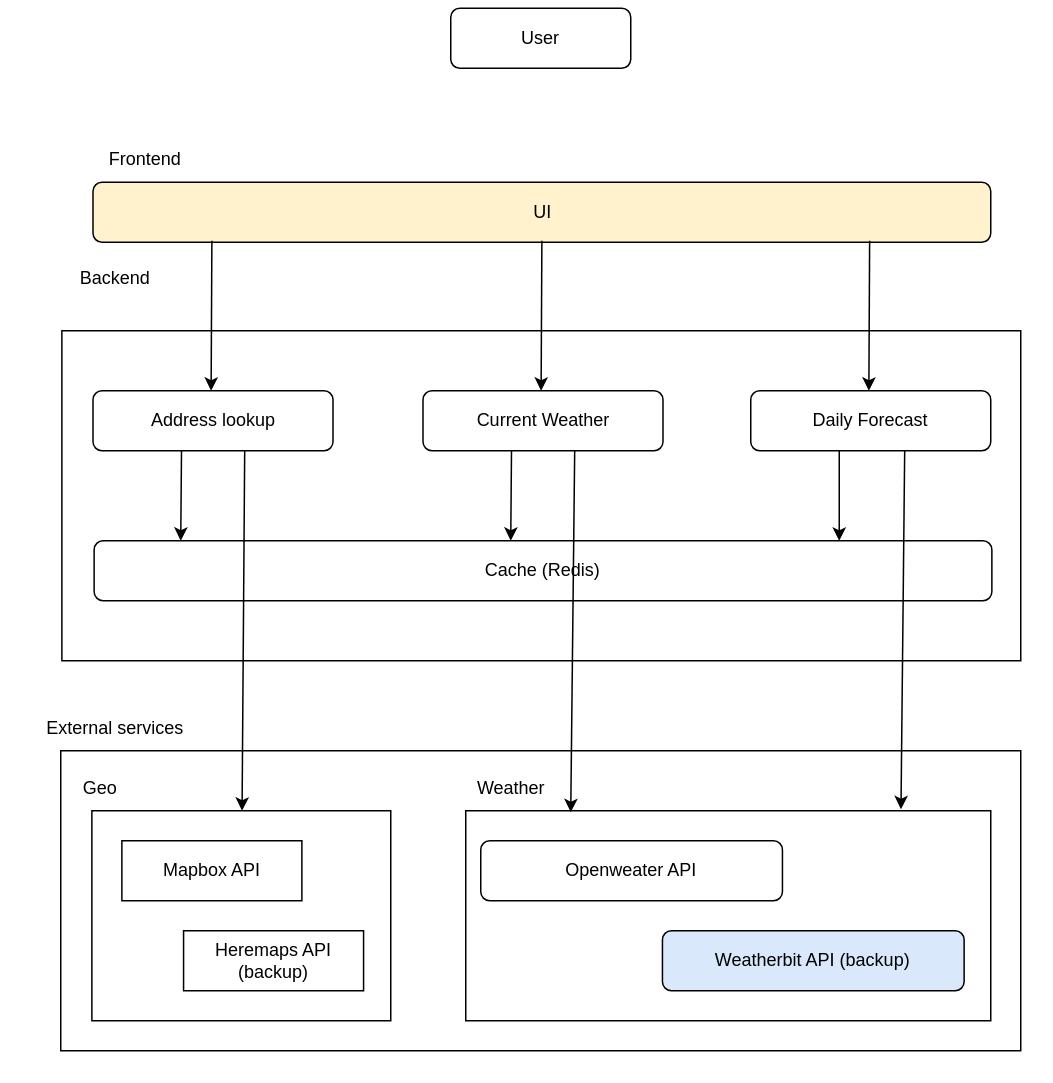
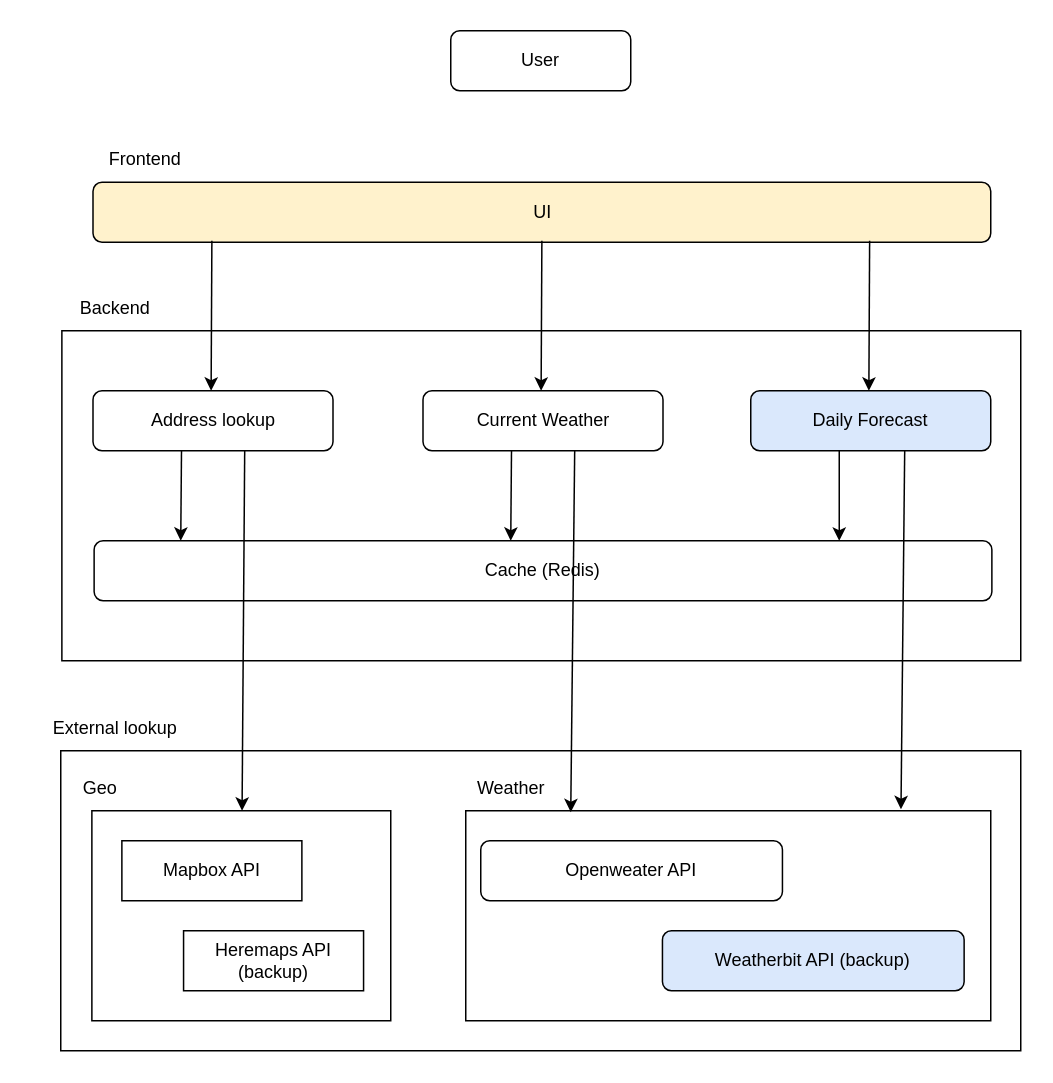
node "User": moved (541, 38) -> (541, 61)
node "Backend": moved (114, 278) -> (114, 308)
node "Daily Forecast": fillcolor #ffffff -> #dae8fc
node "External services": label "External services" -> "External lookup"
